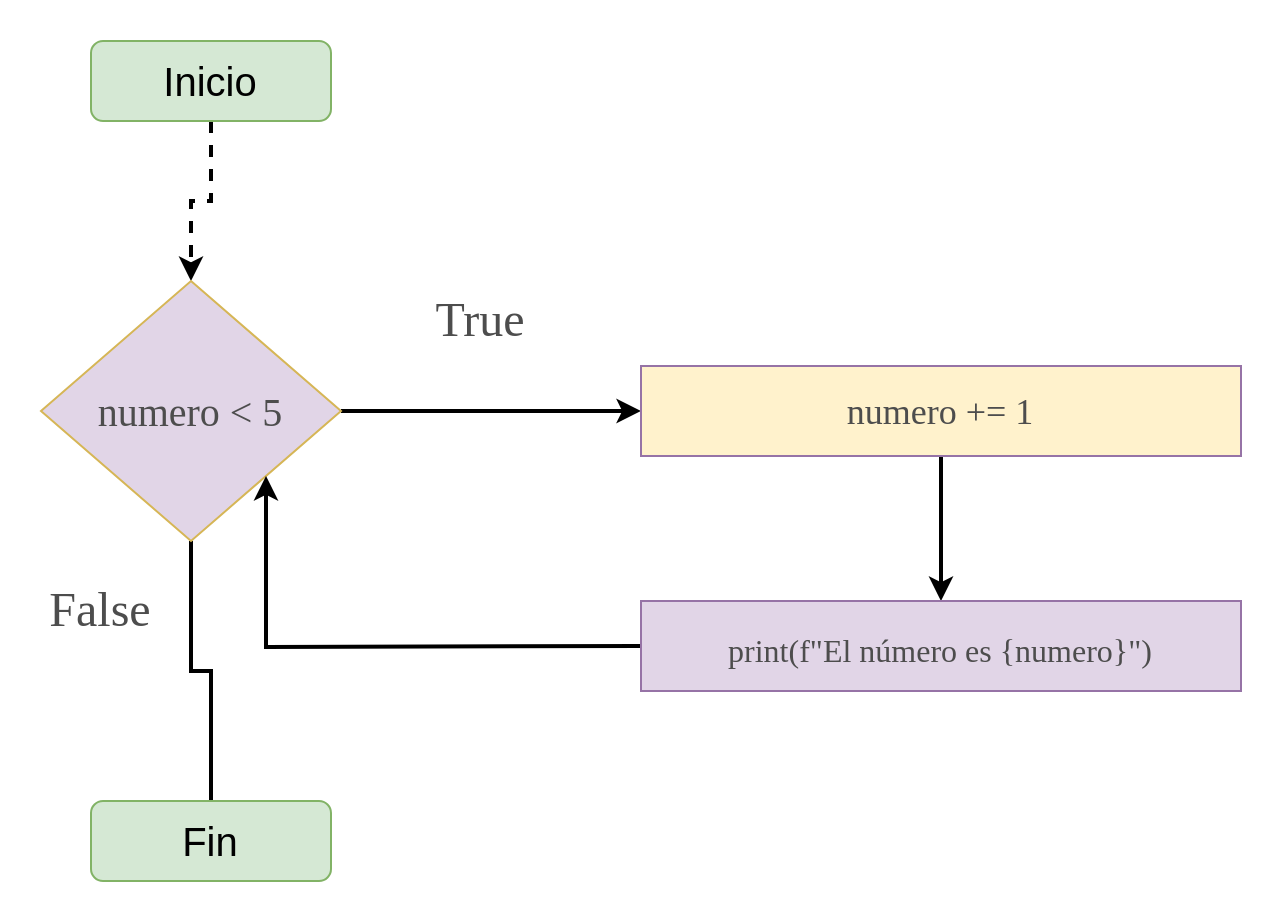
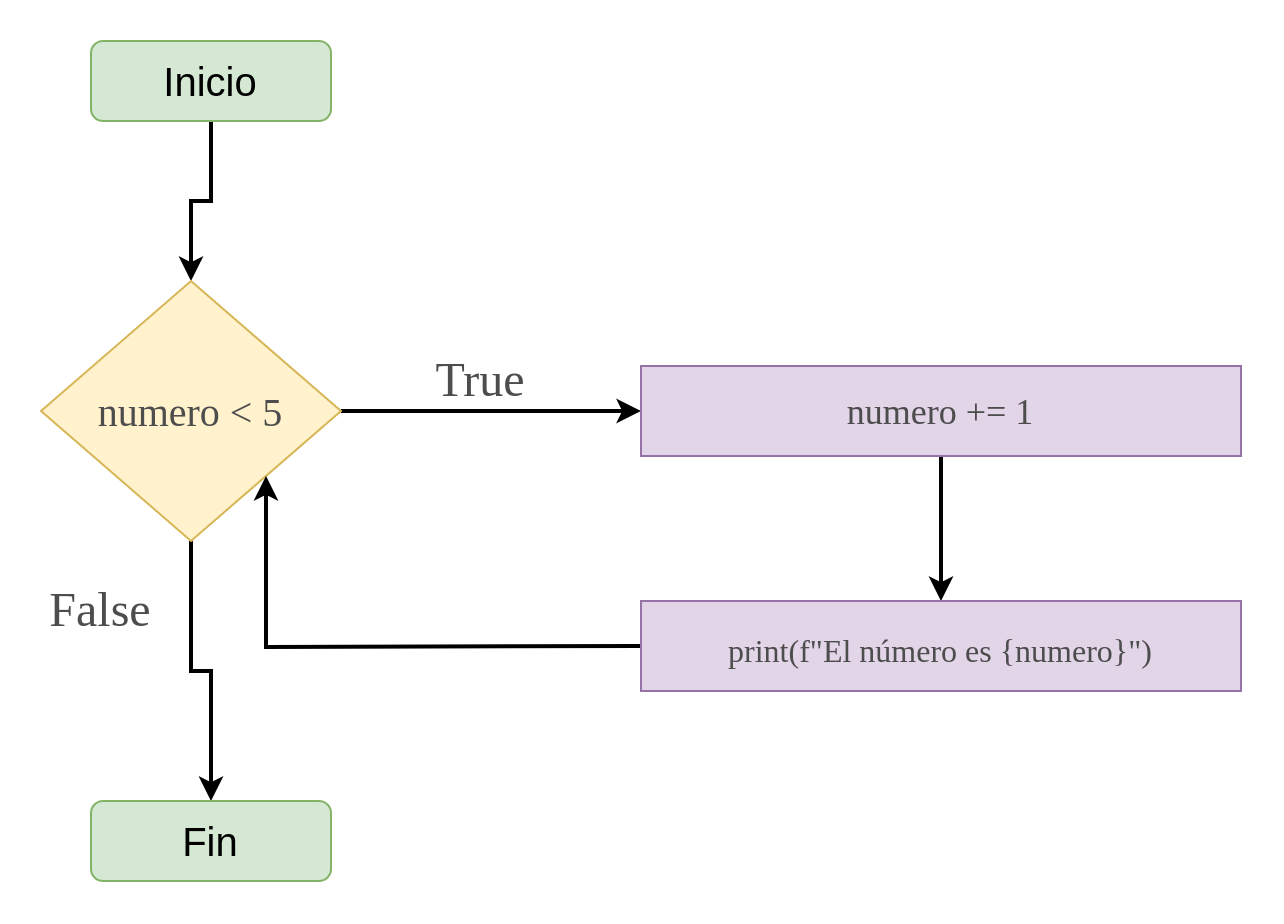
edge "Inicio" -> "numero < 5": style dashed -> solid
node "True": moved (481, 321) -> (481, 381)
node "numero < 5": fillcolor #e1d5e7 -> #fff2cc
node "numero += 1": fillcolor #fff2cc -> #e1d5e7
edge "numero < 5" -- "Fin": arrowhead none -> classic
